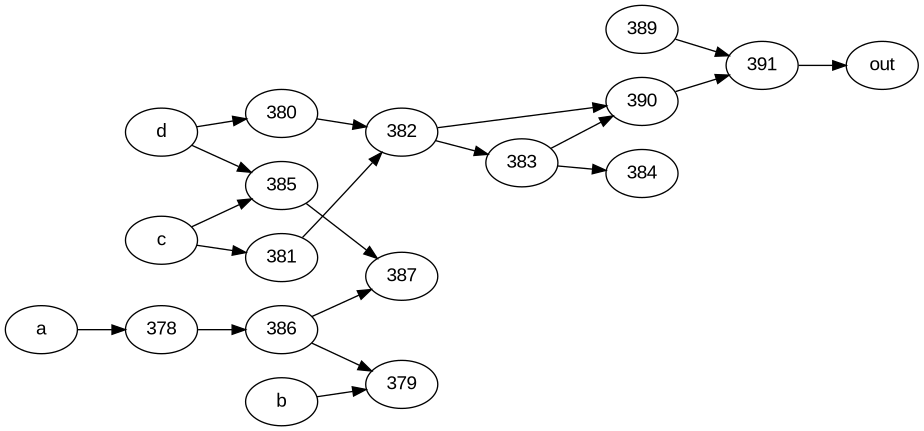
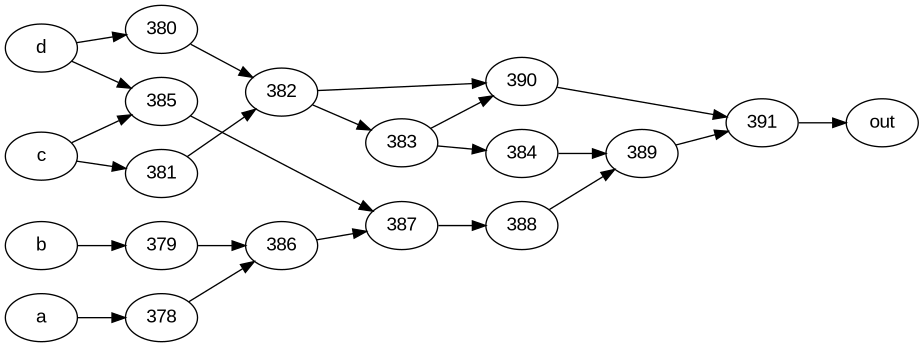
edge "384" -> "389": added
node "388": added
edge "386" -> "379": reversed
